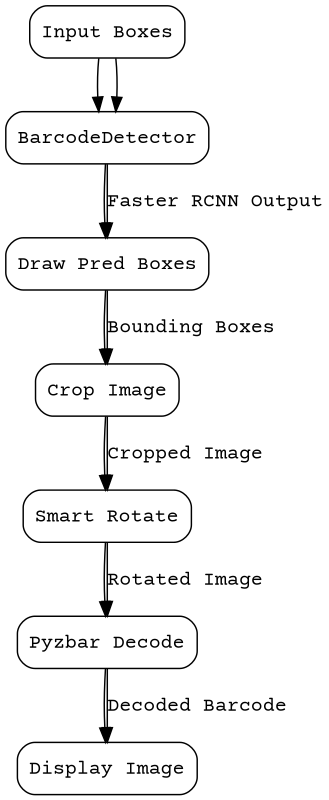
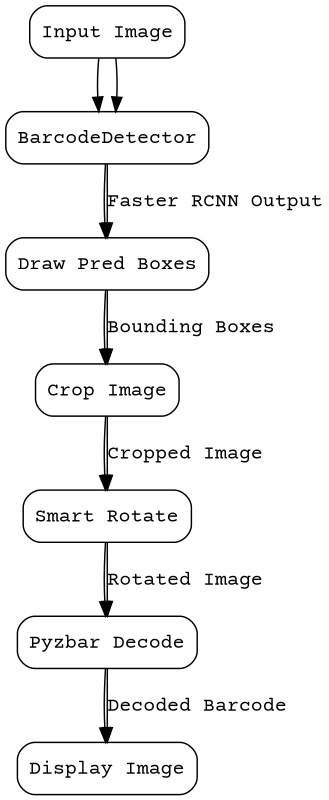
node "Input Boxes": label "Input Boxes" -> "Input Image"
